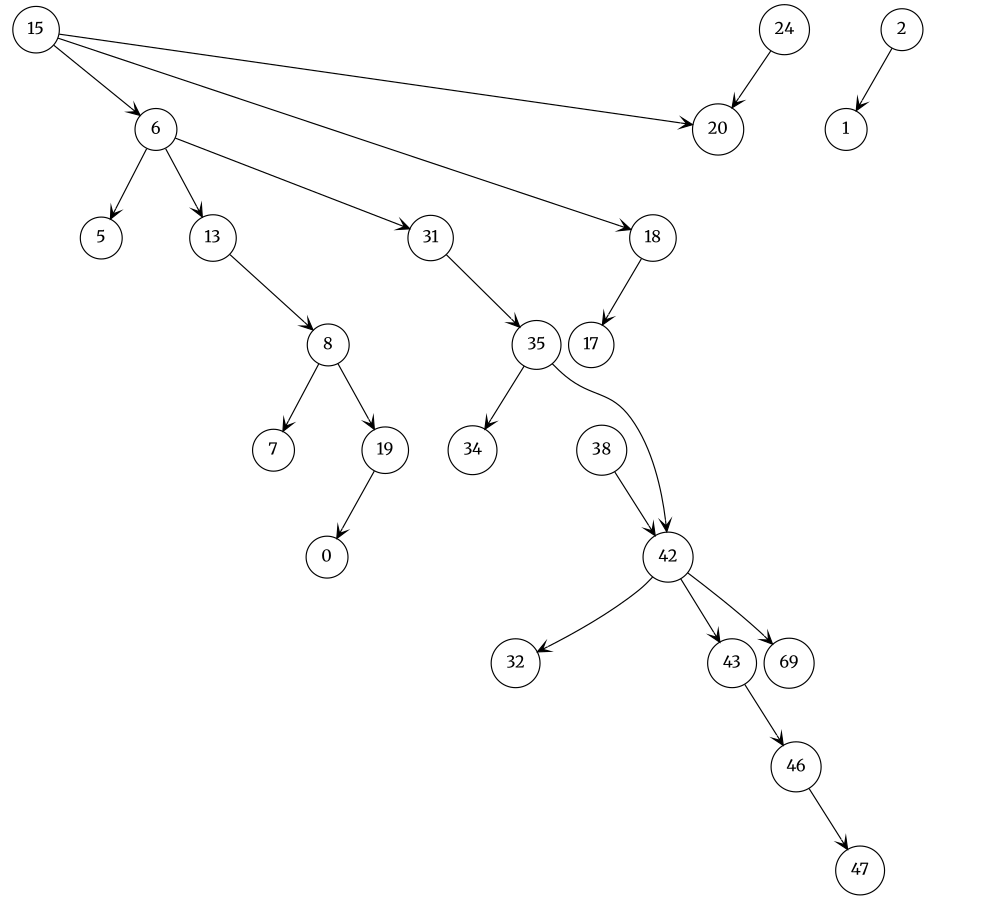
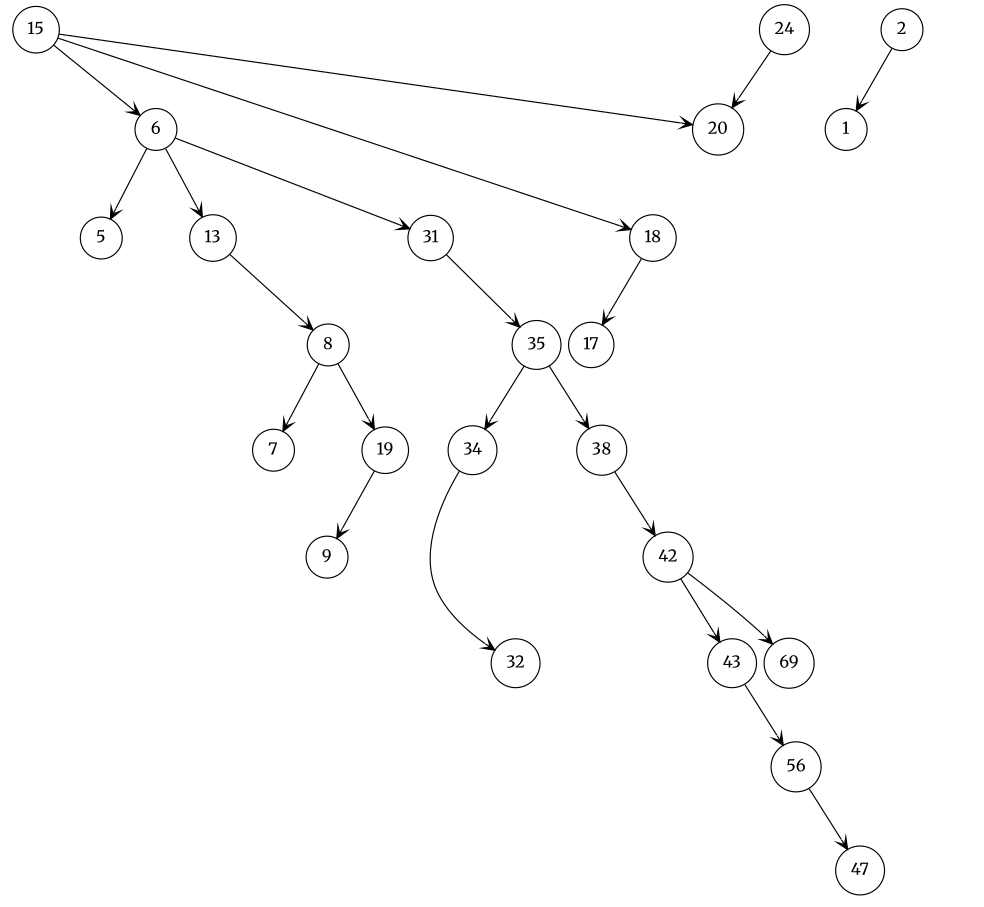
edge "35" -> "42": now "35" -> "38"
node "0": label "0" -> "9"
edge "42" -> "32": now "34" -> "32"
node "46": label "46" -> "56"
